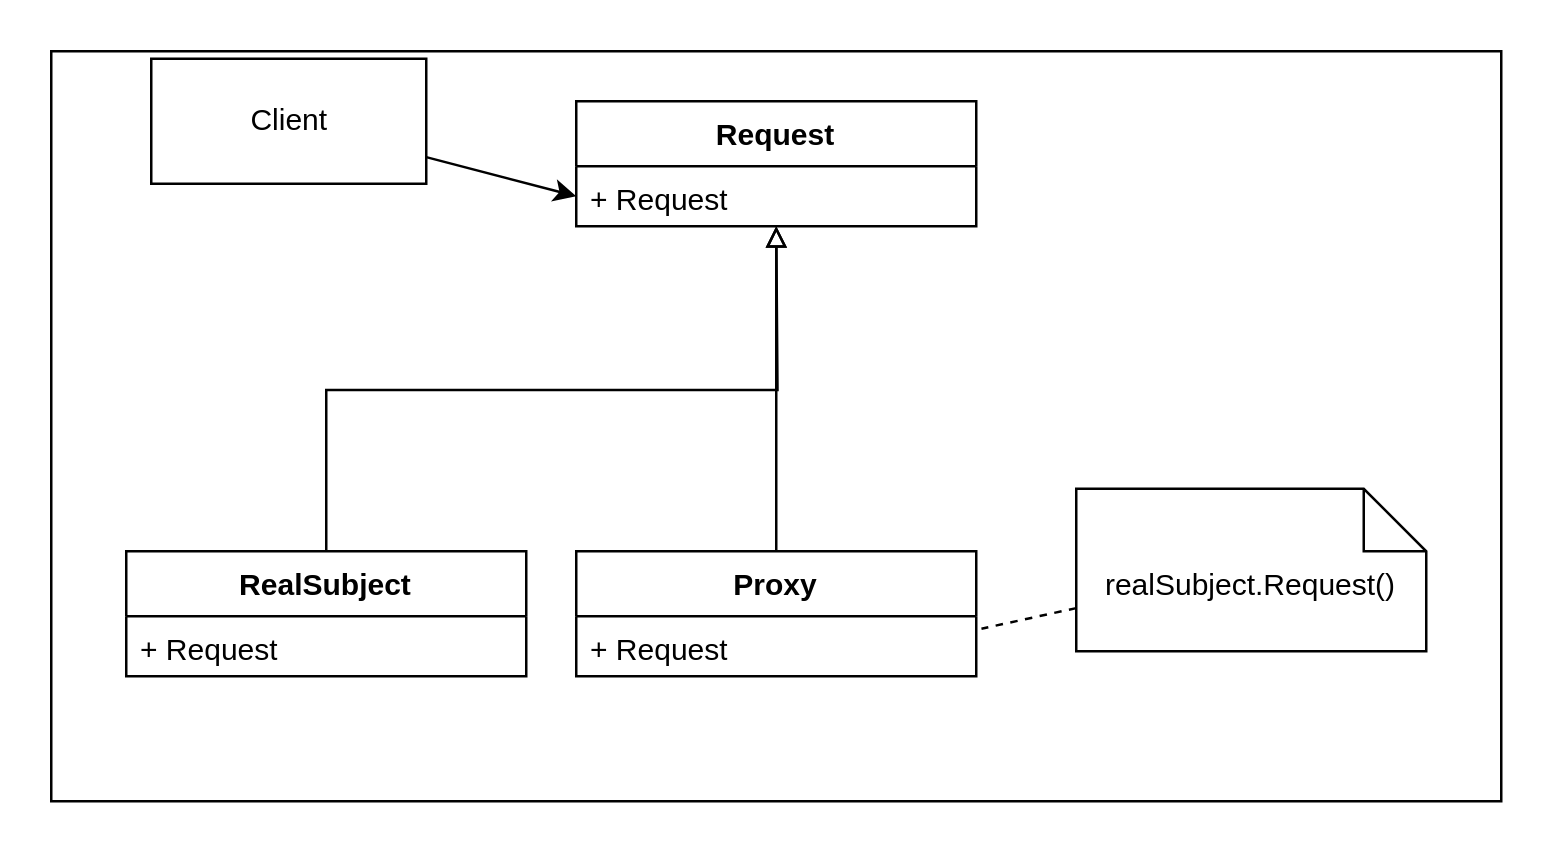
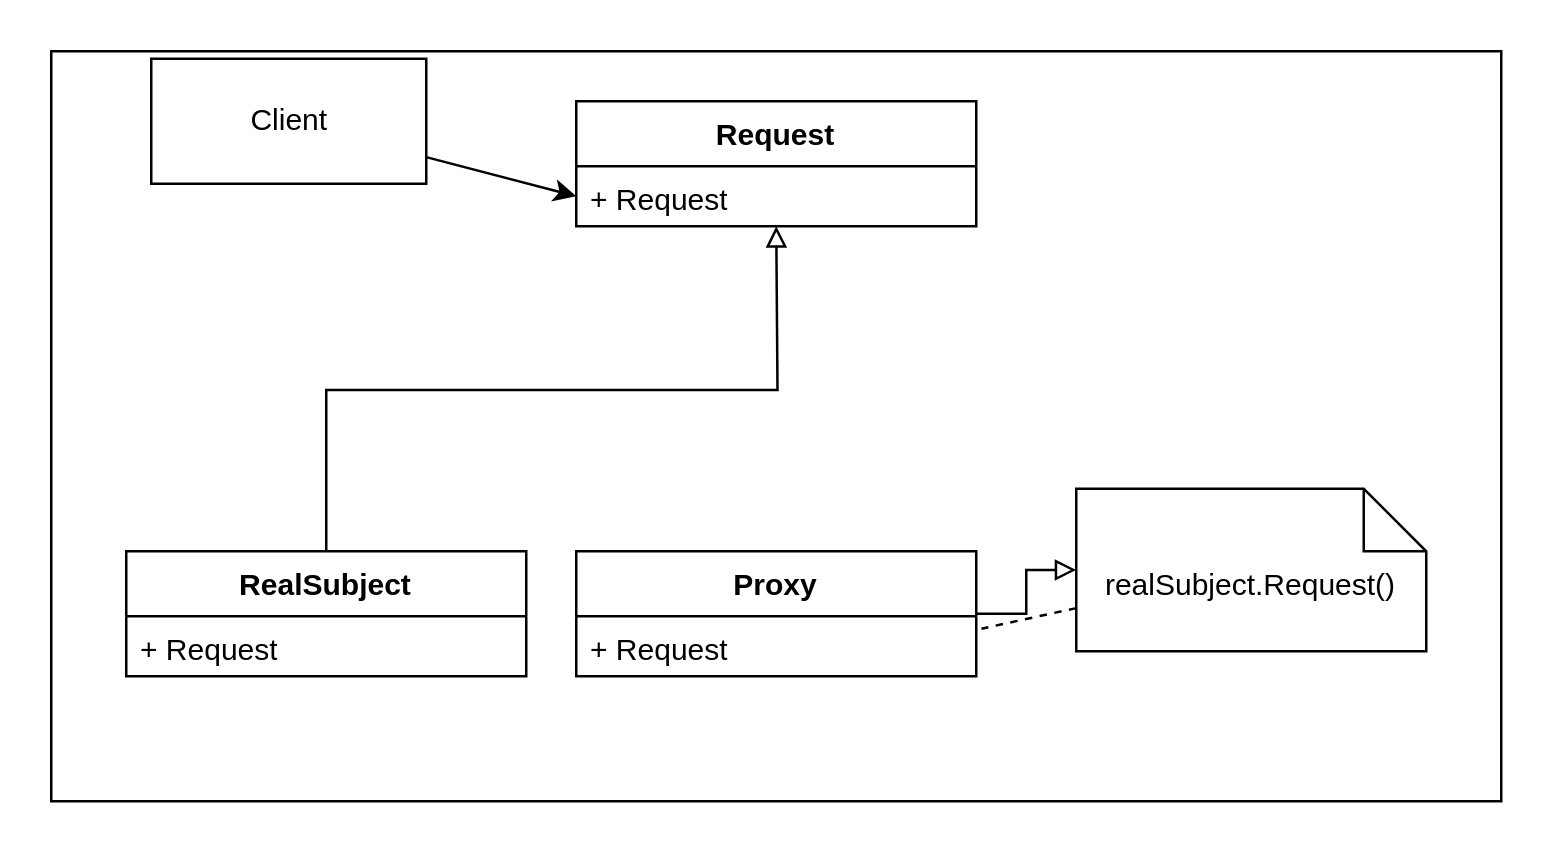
edge "Proxy" -> "Request": now "Proxy" -> "realSubject.Request()"
